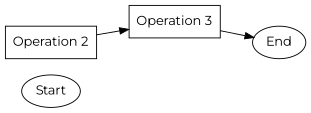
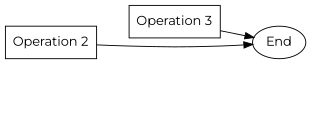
edge "Operation 2" -> "Operation 3": now "Operation 2" -> "End"
node "Start": removed
